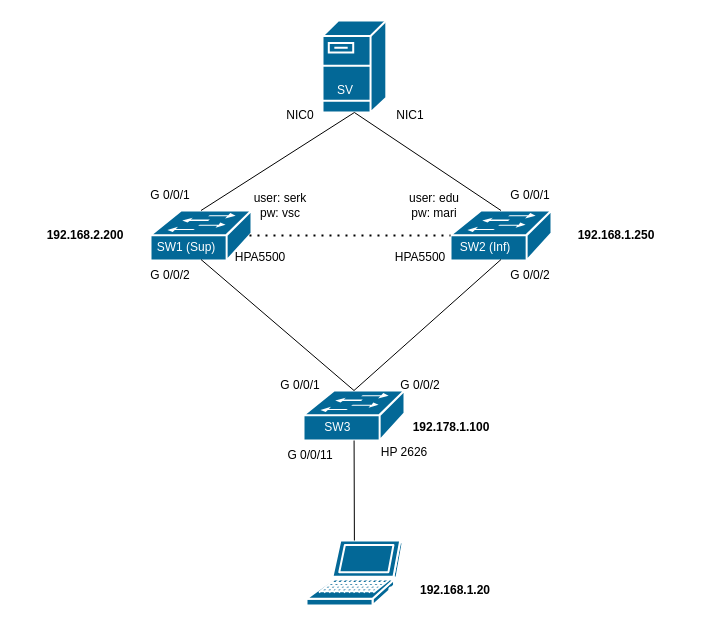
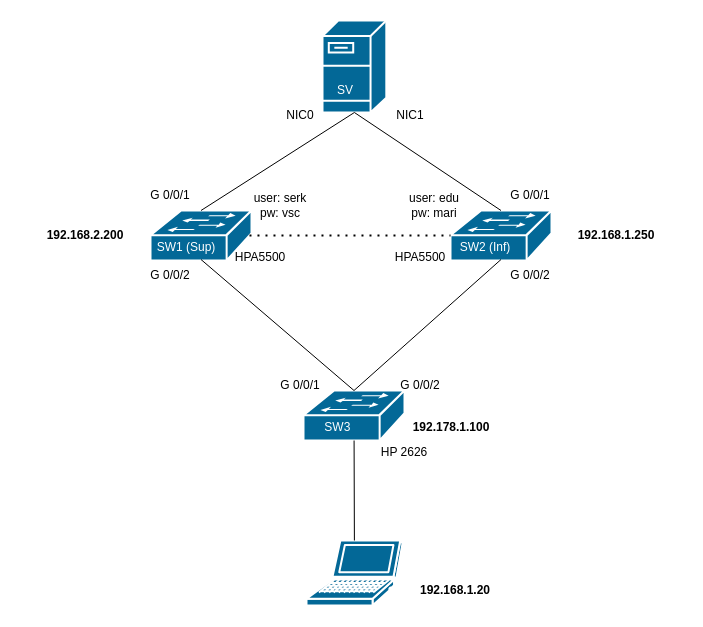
node "G 0/0/11": removed
